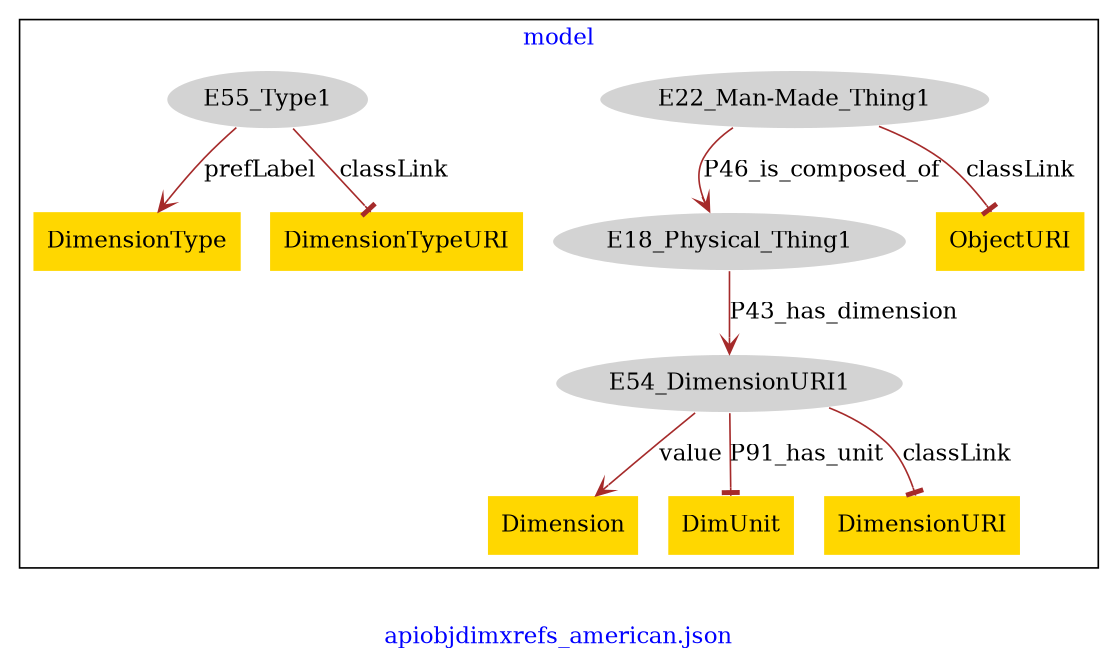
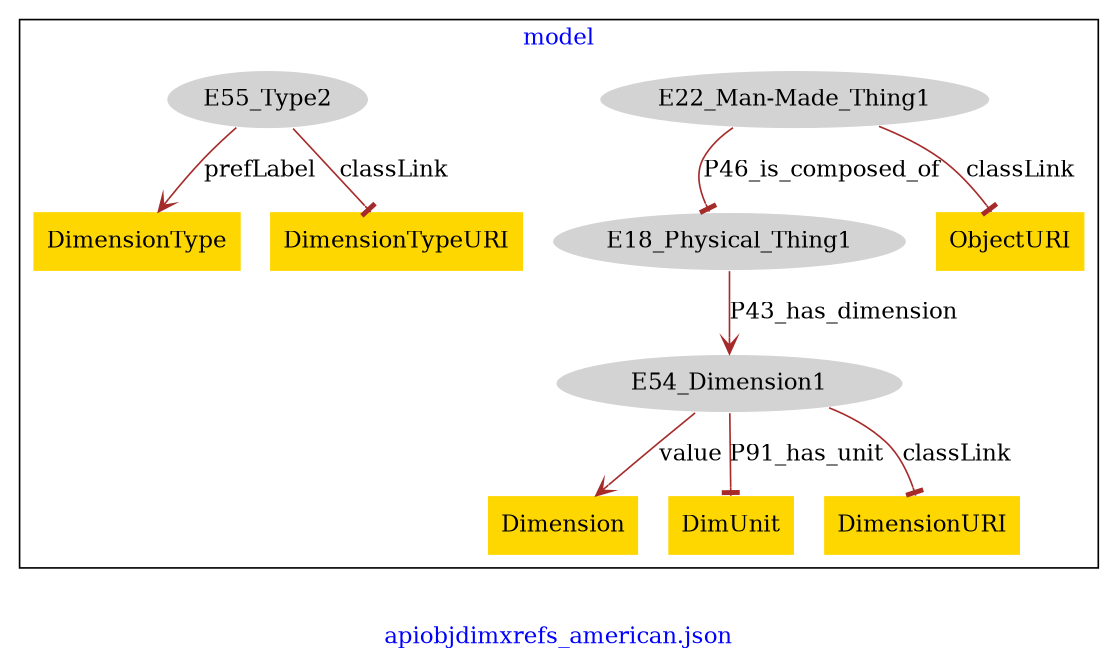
node "E55_Type1": label "E55_Type1" -> "E55_Type2"
edge "E22_Man-Made_Thing1" -> "E18_Physical_Thing1": arrowhead vee -> tee
node "E54_DimensionURI1": label "E54_DimensionURI1" -> "E54_Dimension1"
